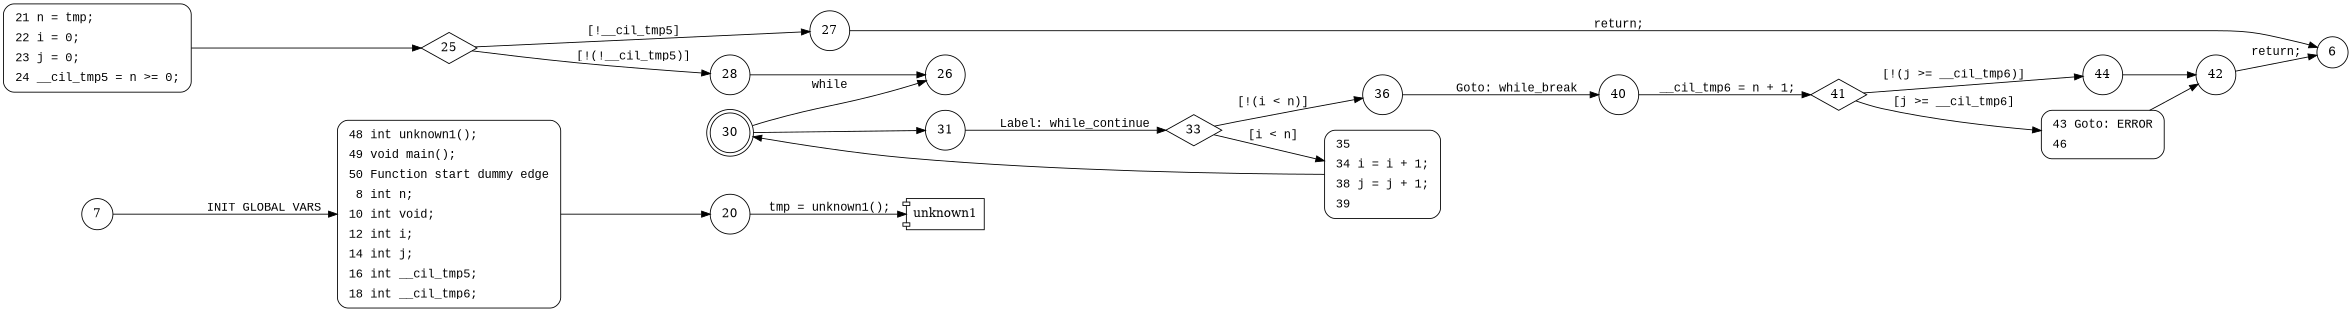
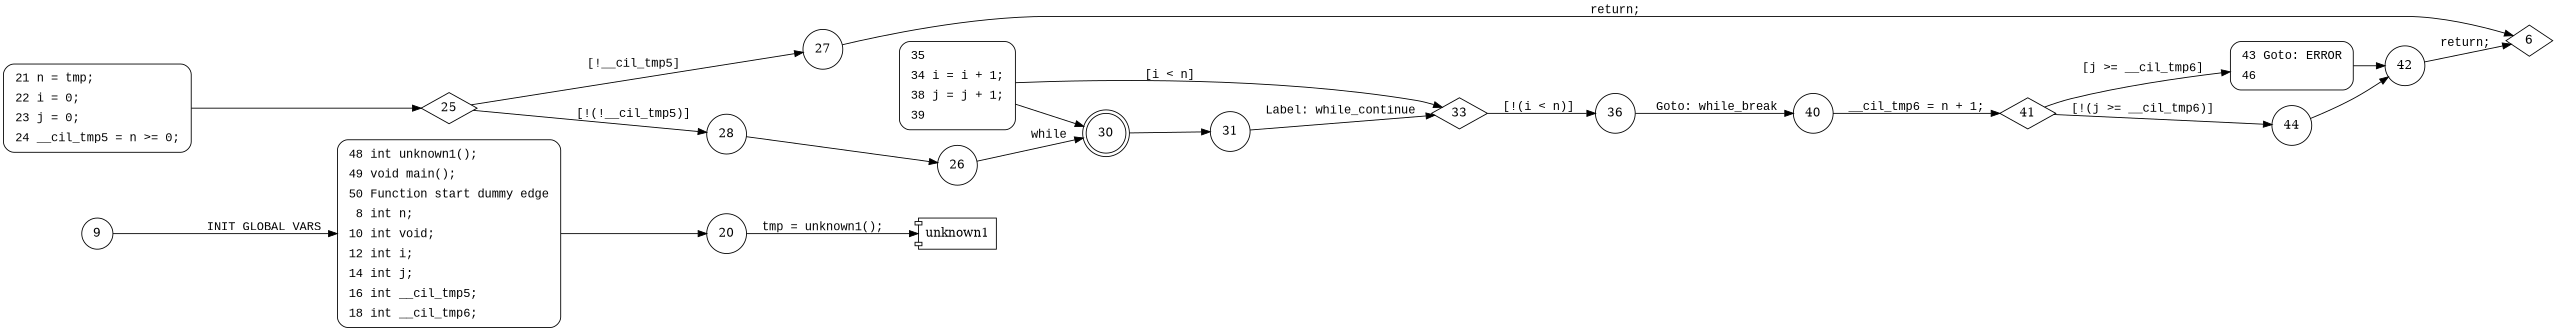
node "6": shape circle -> diamond
edge "30" -> "26": reversed
edge "33" -> "35": reversed
node "7": label "7" -> "9"
